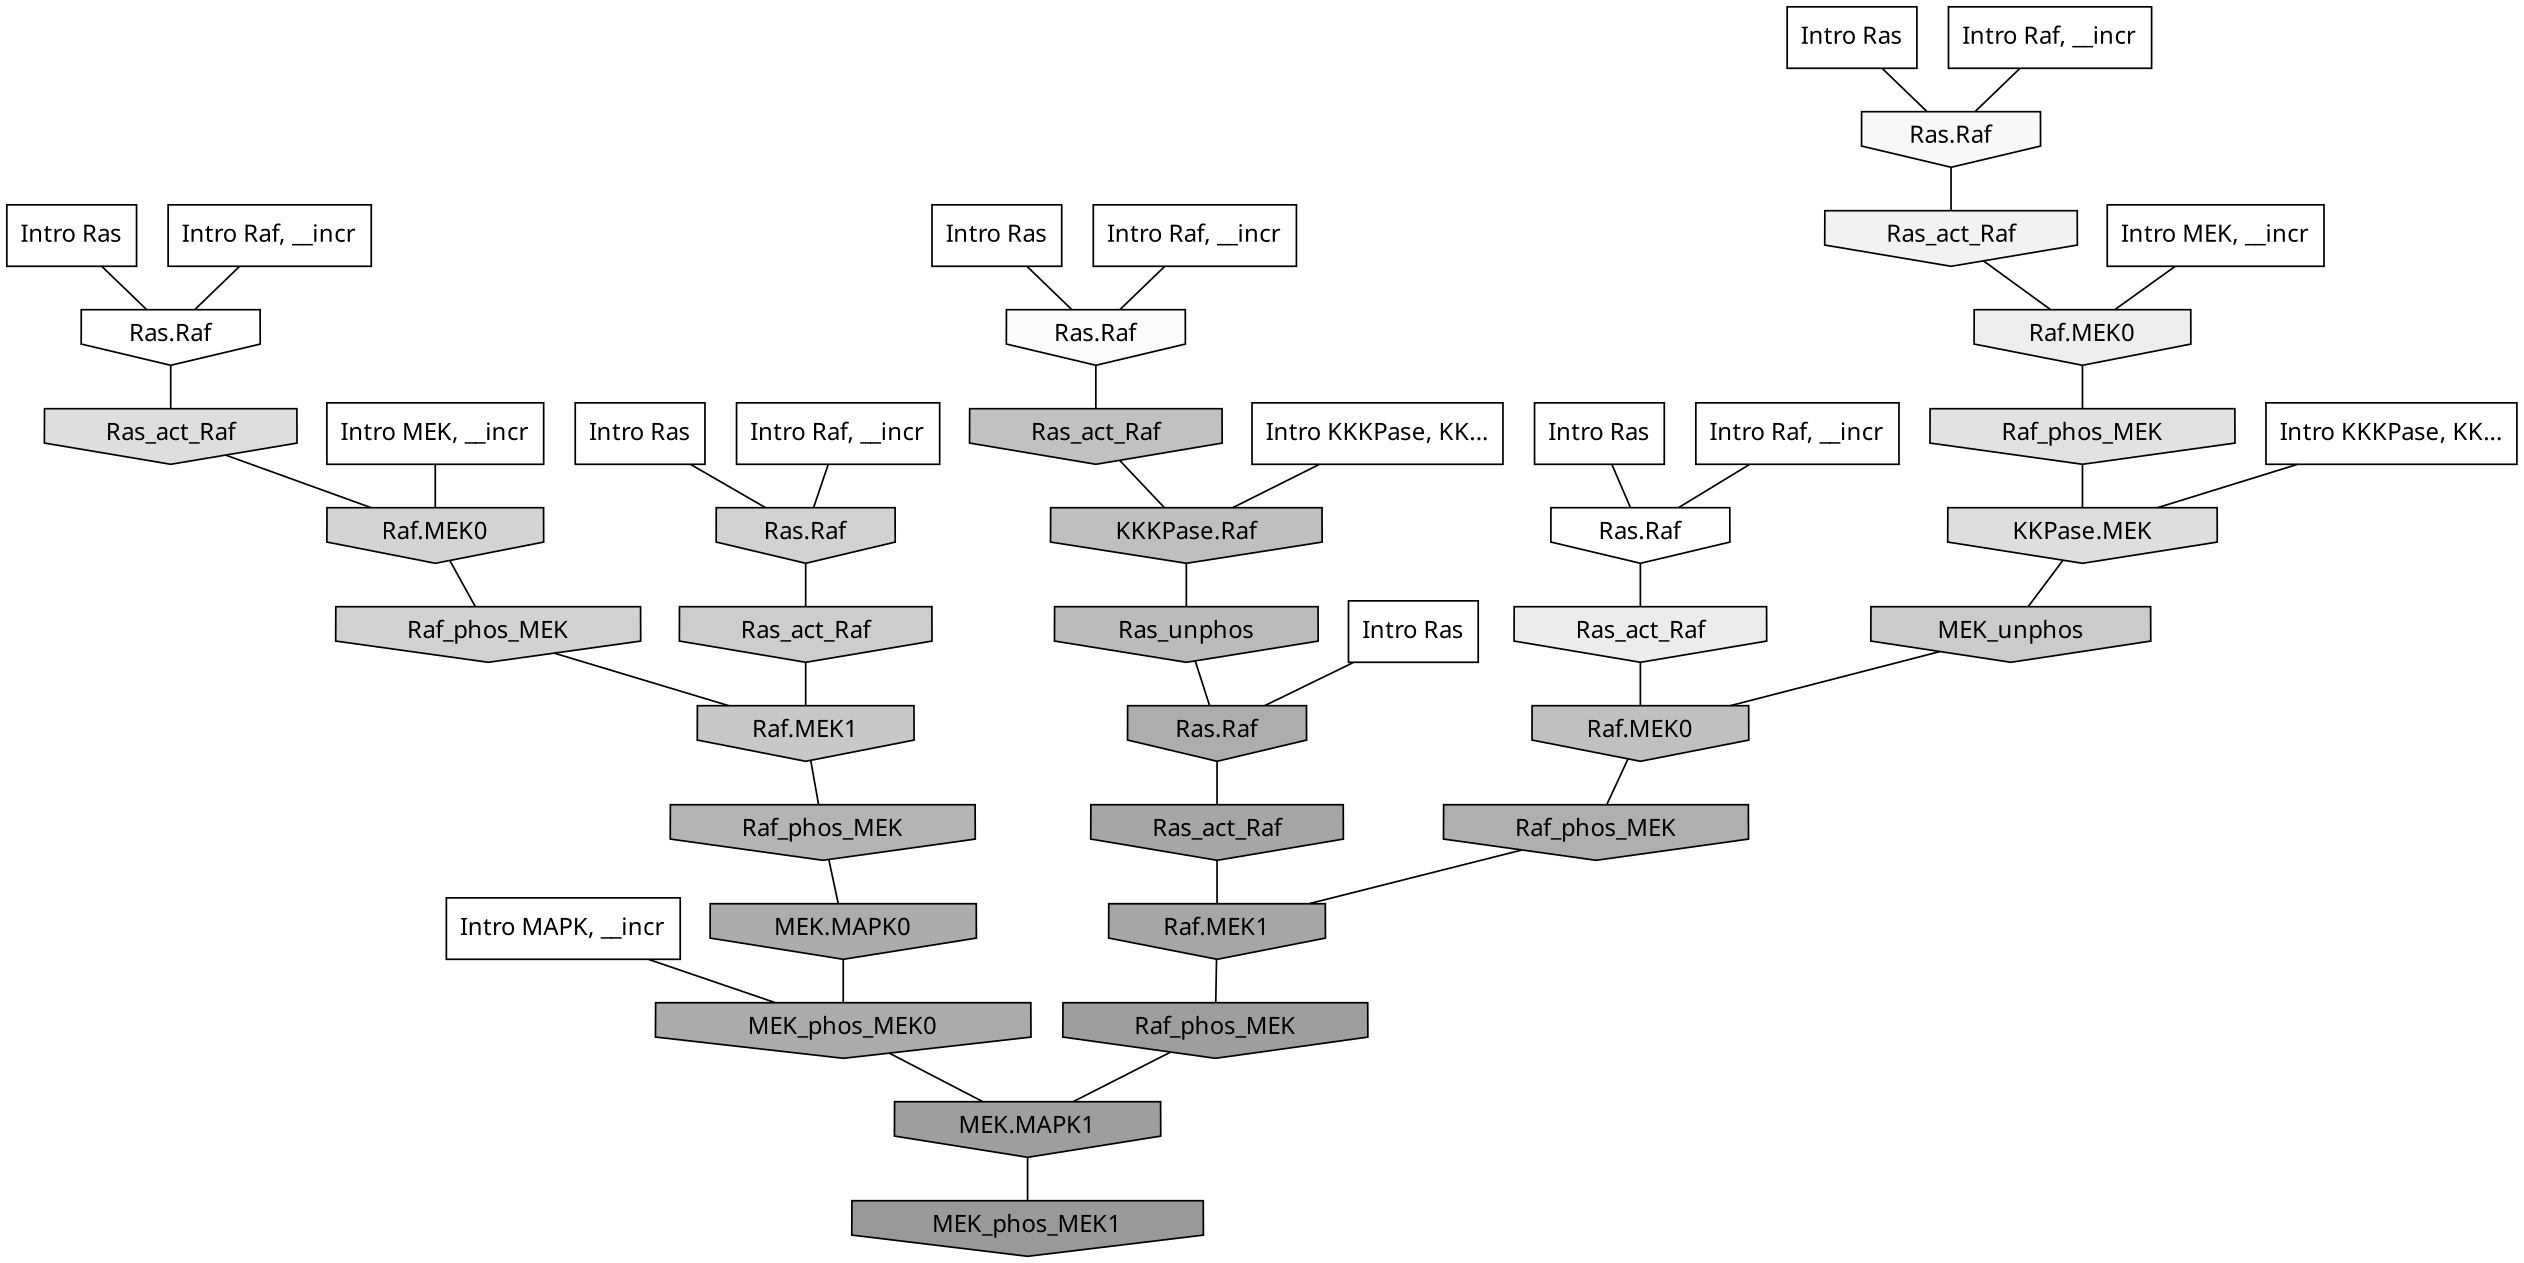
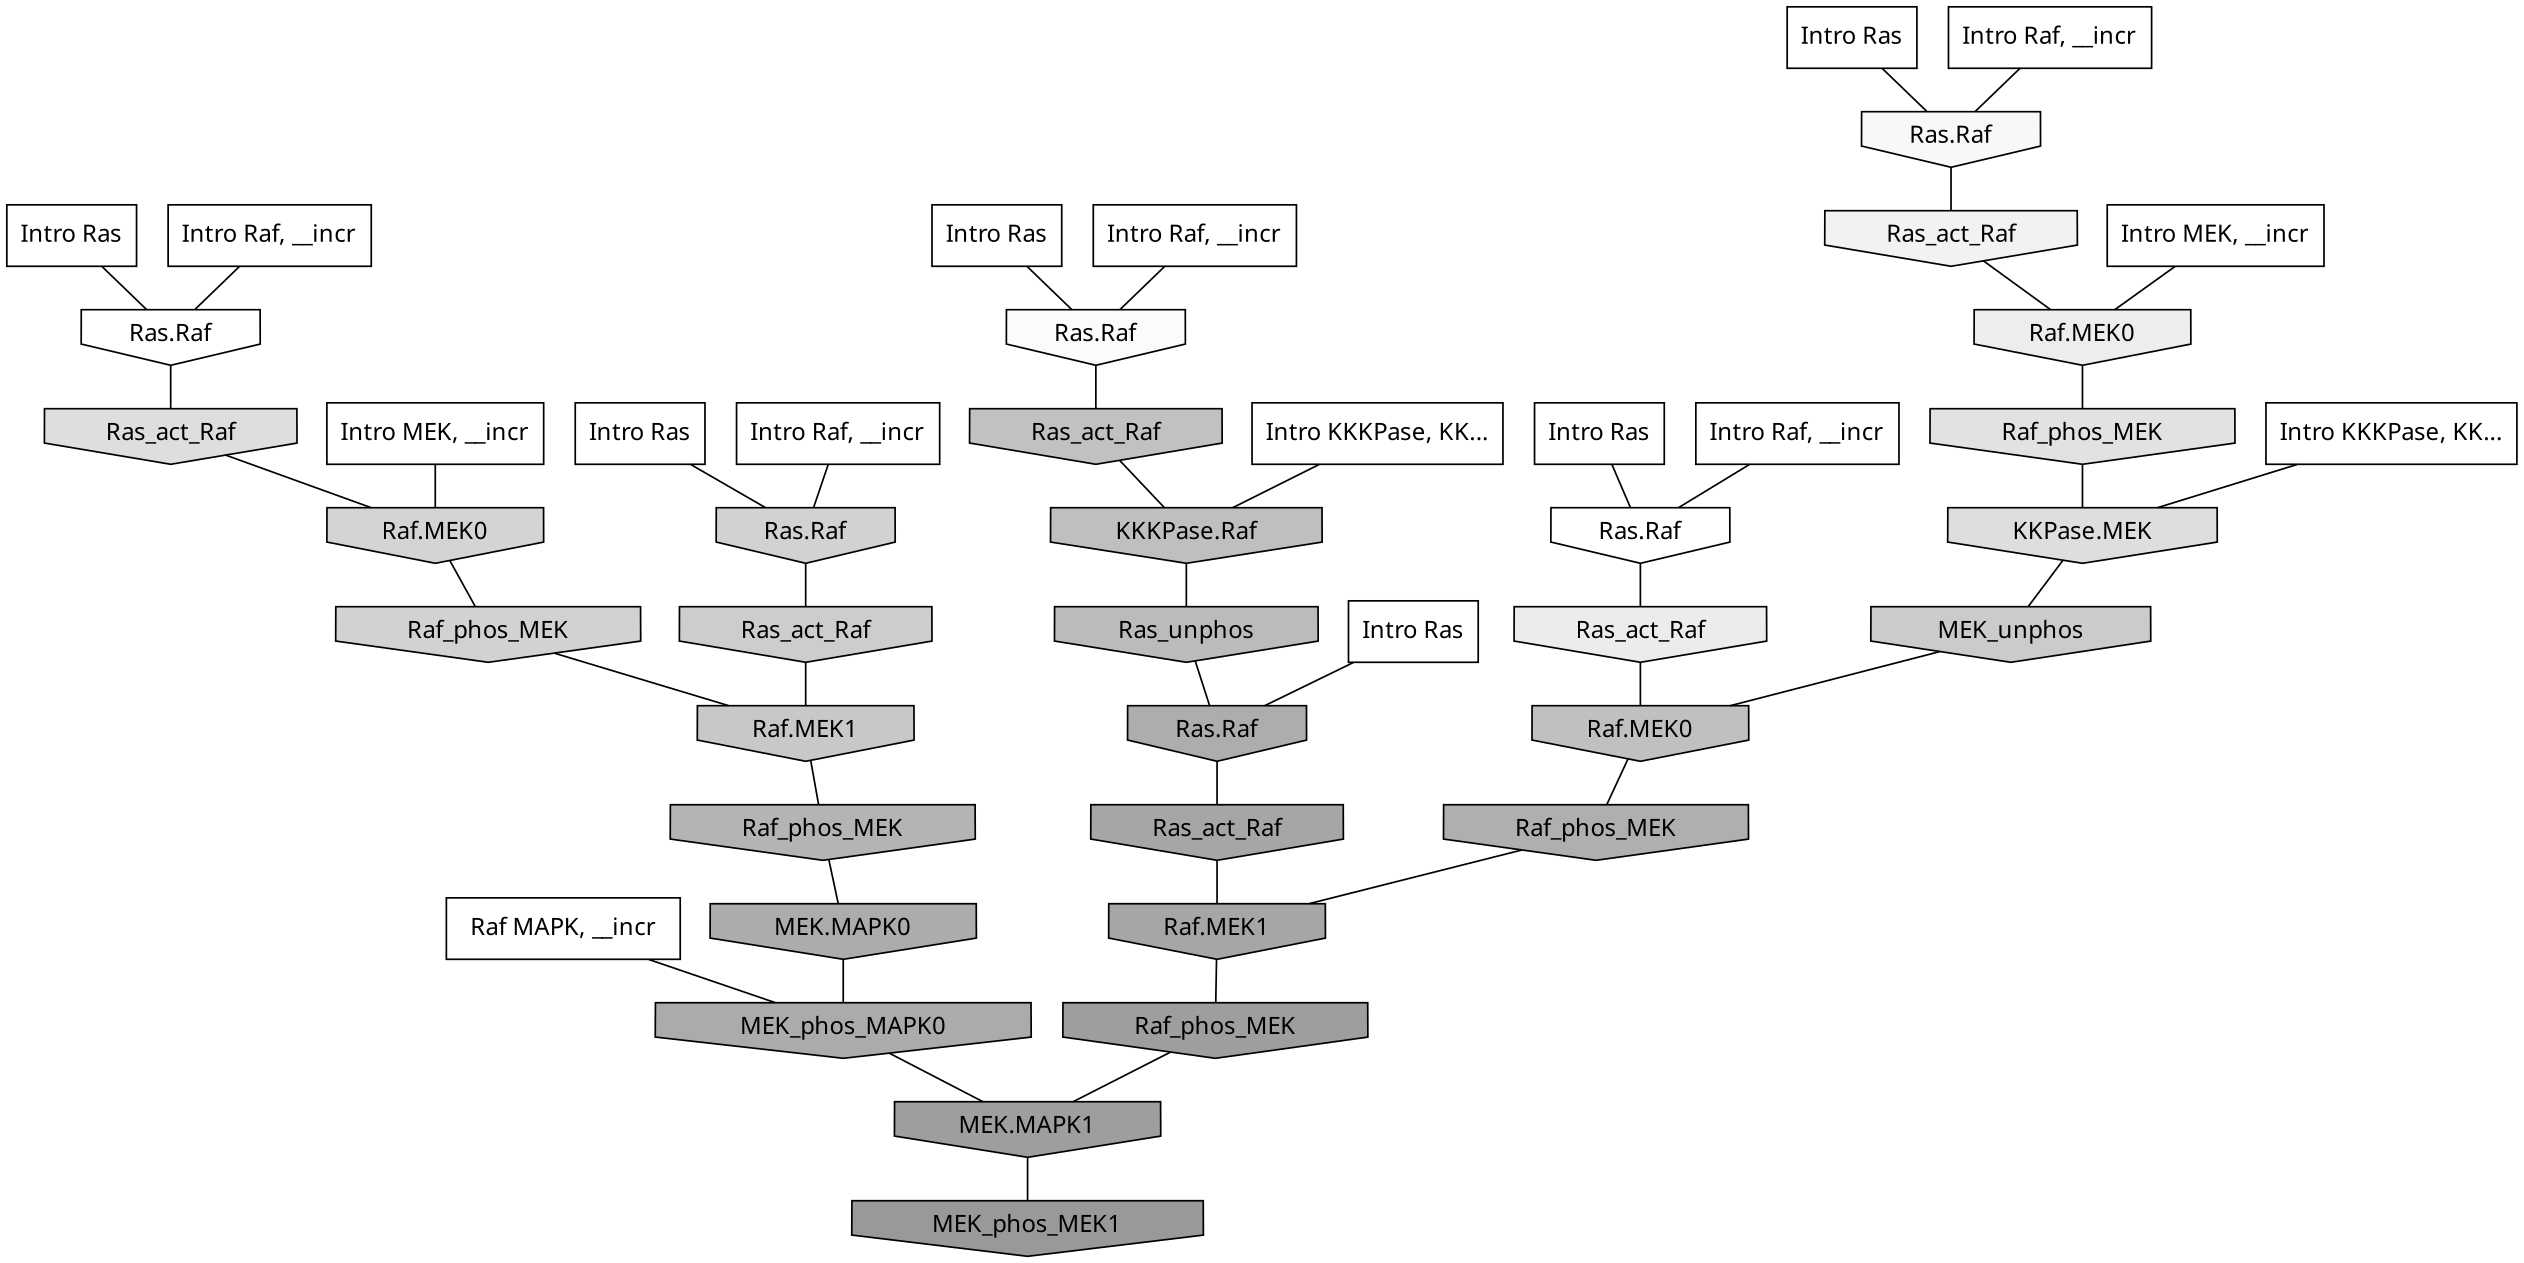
node "Intro MAPK, __incr": label "Intro MAPK, __incr" -> "Raf MAPK, __incr"
node "MEK_phos_MEK0": label "MEK_phos_MEK0" -> "MEK_phos_MAPK0"
